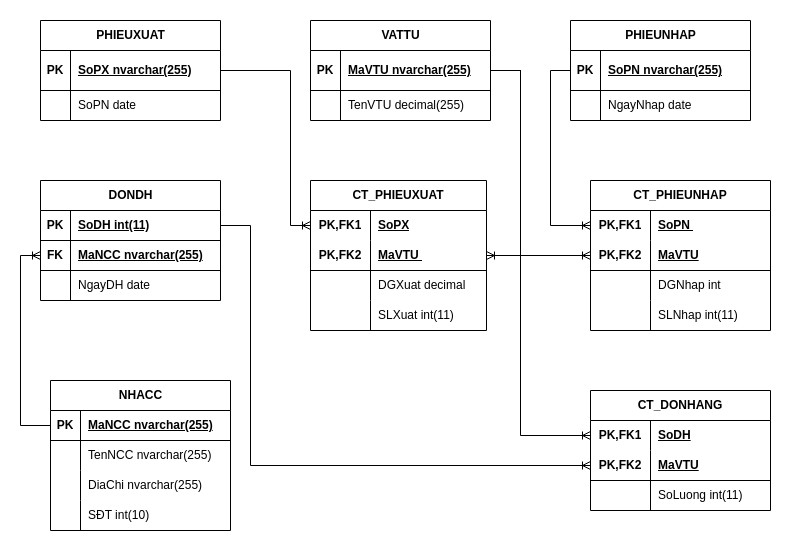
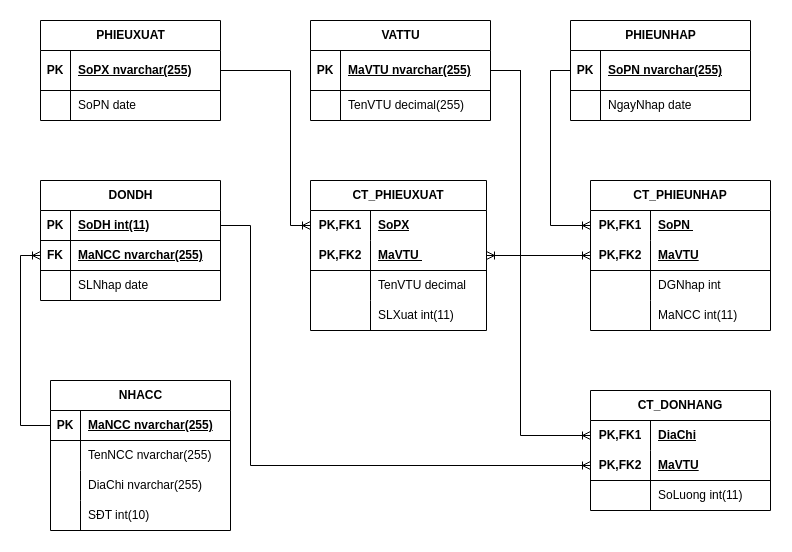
node "NgayDH date": label "NgayDH date" -> "SLNhap date"
node "DGXuat decimal": label "DGXuat decimal" -> "TenVTU decimal"
node "SLNhap int(11)": label "SLNhap int(11)" -> "MaNCC int(11)"
node "SoDH": label "SoDH" -> "DiaChi"
